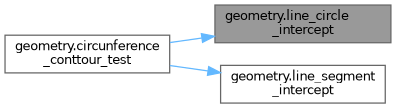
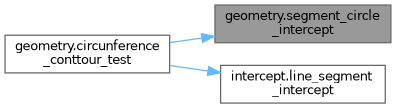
node "geometry.line_circle _intercept": label "geometry.line_circle _intercept" -> "geometry.segment_circle _intercept"
node "geometry.line_segment _intercept": label "geometry.line_segment _intercept" -> "intercept.line_segment _intercept"
